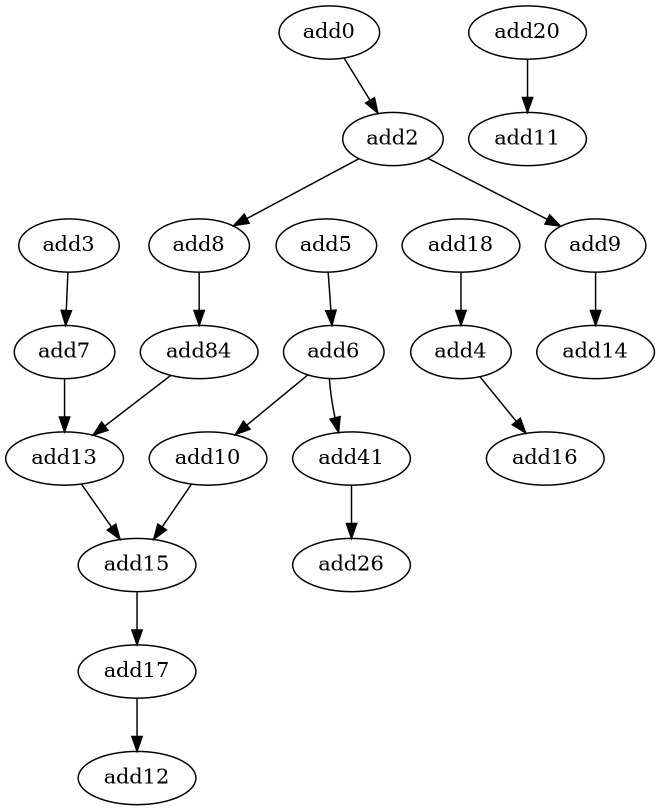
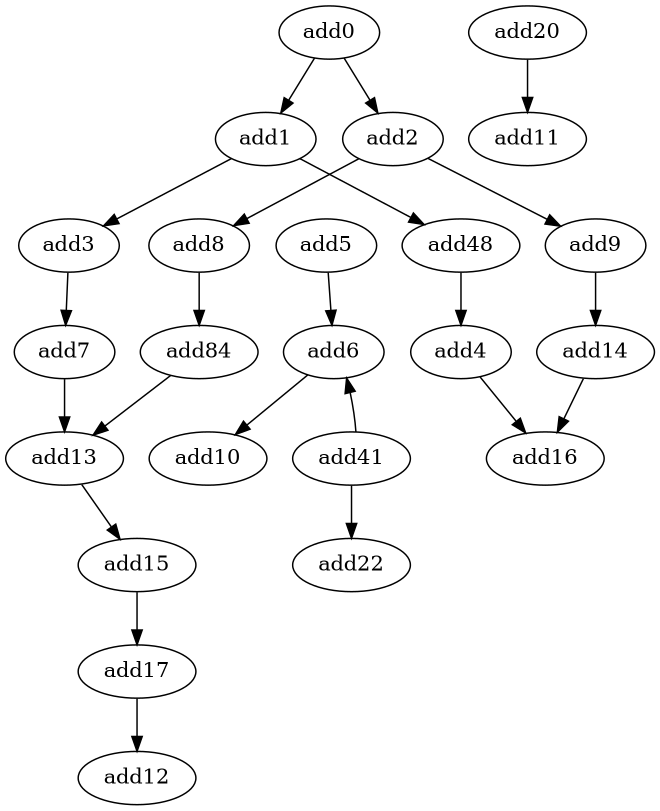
node "add1": added
node "add18": label "add18" -> "add48"
edge "add6" -> "add41": reversed
edge "add14" -> "add16": added
edge "add10" -> "add15": removed
node "add26": label "add26" -> "add22"
